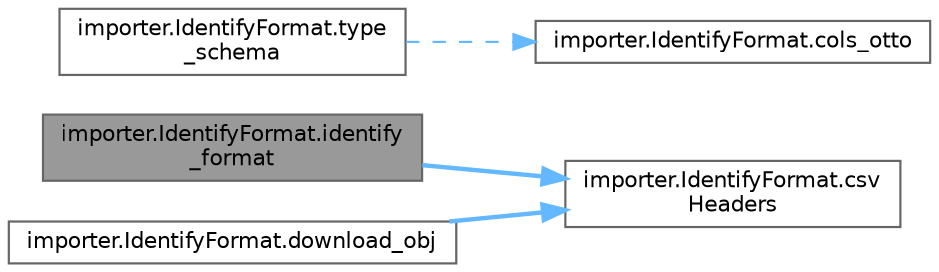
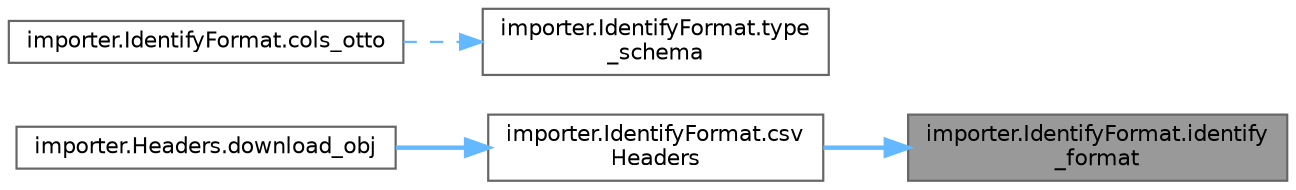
edge "importer.IdentifyFormat.type _schema" -> "importer.IdentifyFormat.cols_otto": reversed
edge "importer.IdentifyFormat.identify _format" -> "importer.IdentifyFormat.csv Headers": reversed
node "importer.IdentifyFormat.download_obj": label "importer.IdentifyFormat.download_obj" -> "importer.Headers.download_obj"
